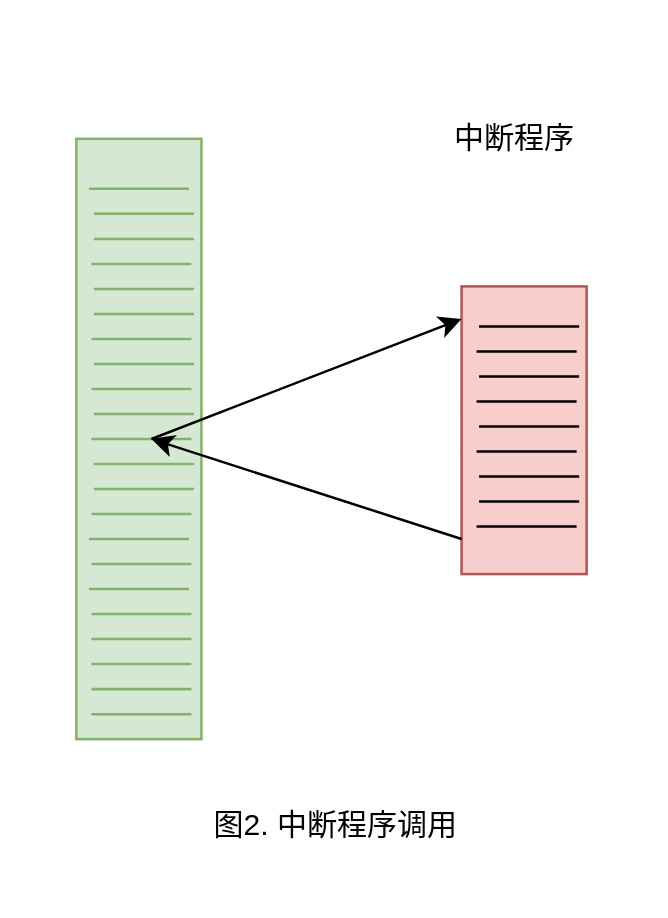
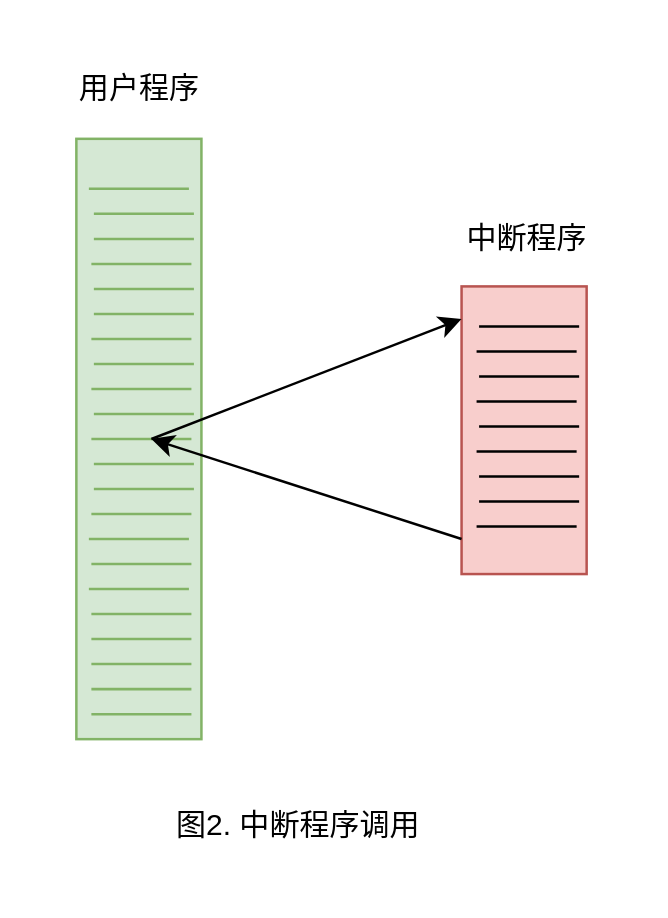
node "用户程序": added
node "中断程序": moved (514, 139) -> (526, 239)
node "图2. 中断程序调用": moved (336, 826) -> (299, 826)
